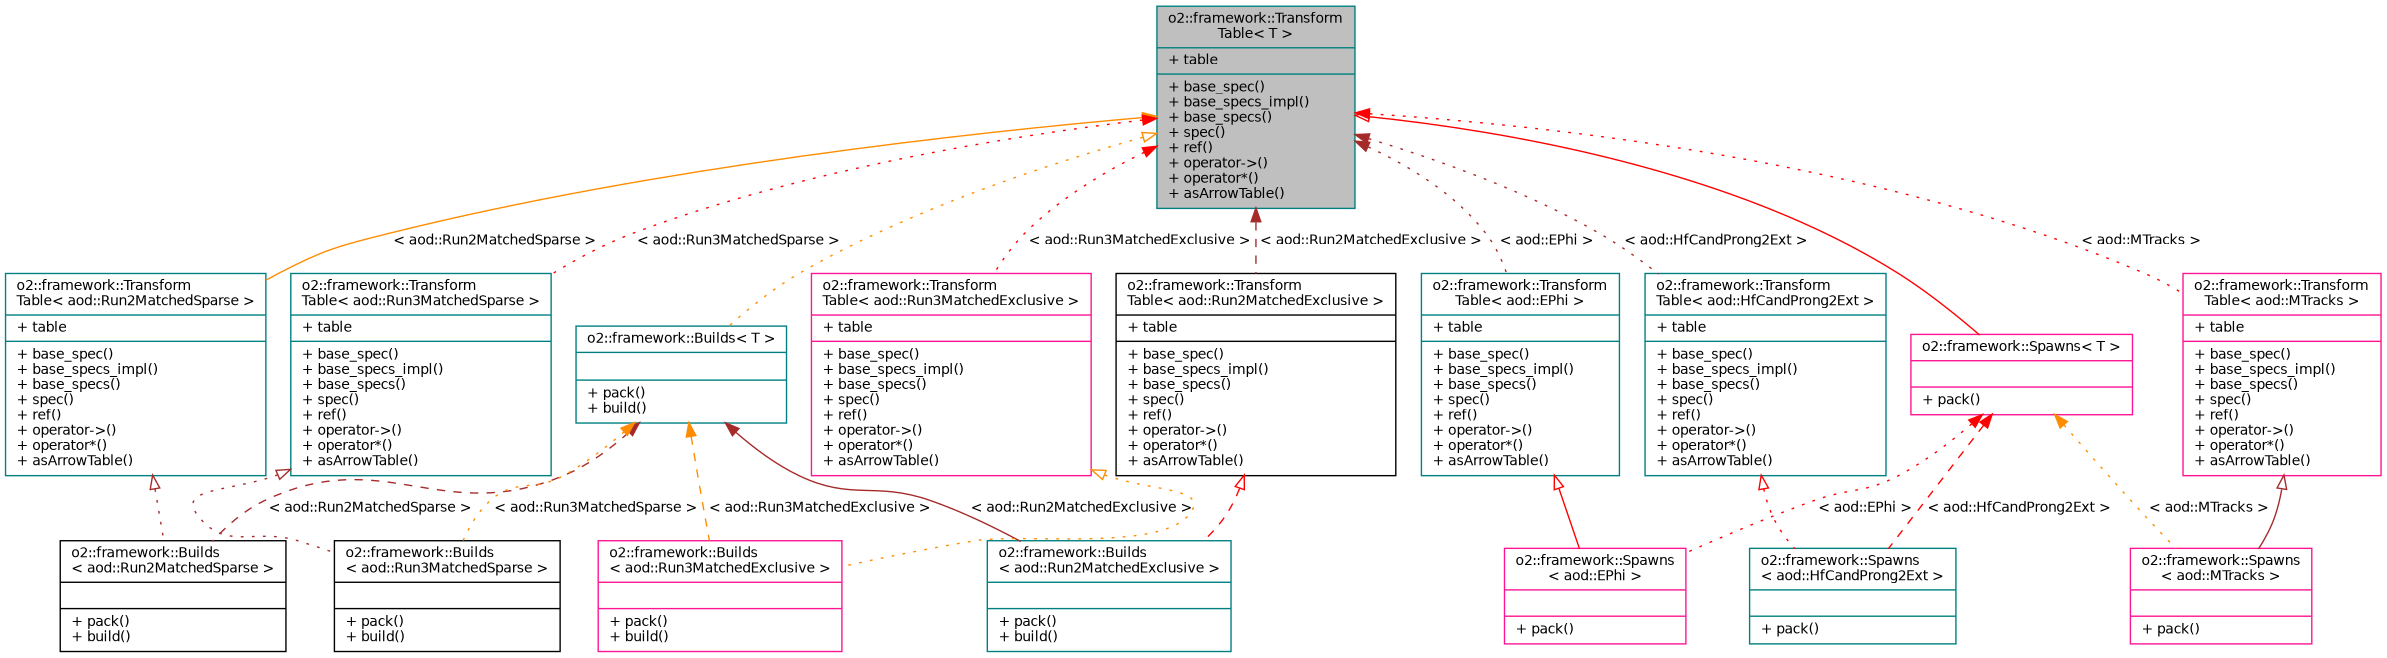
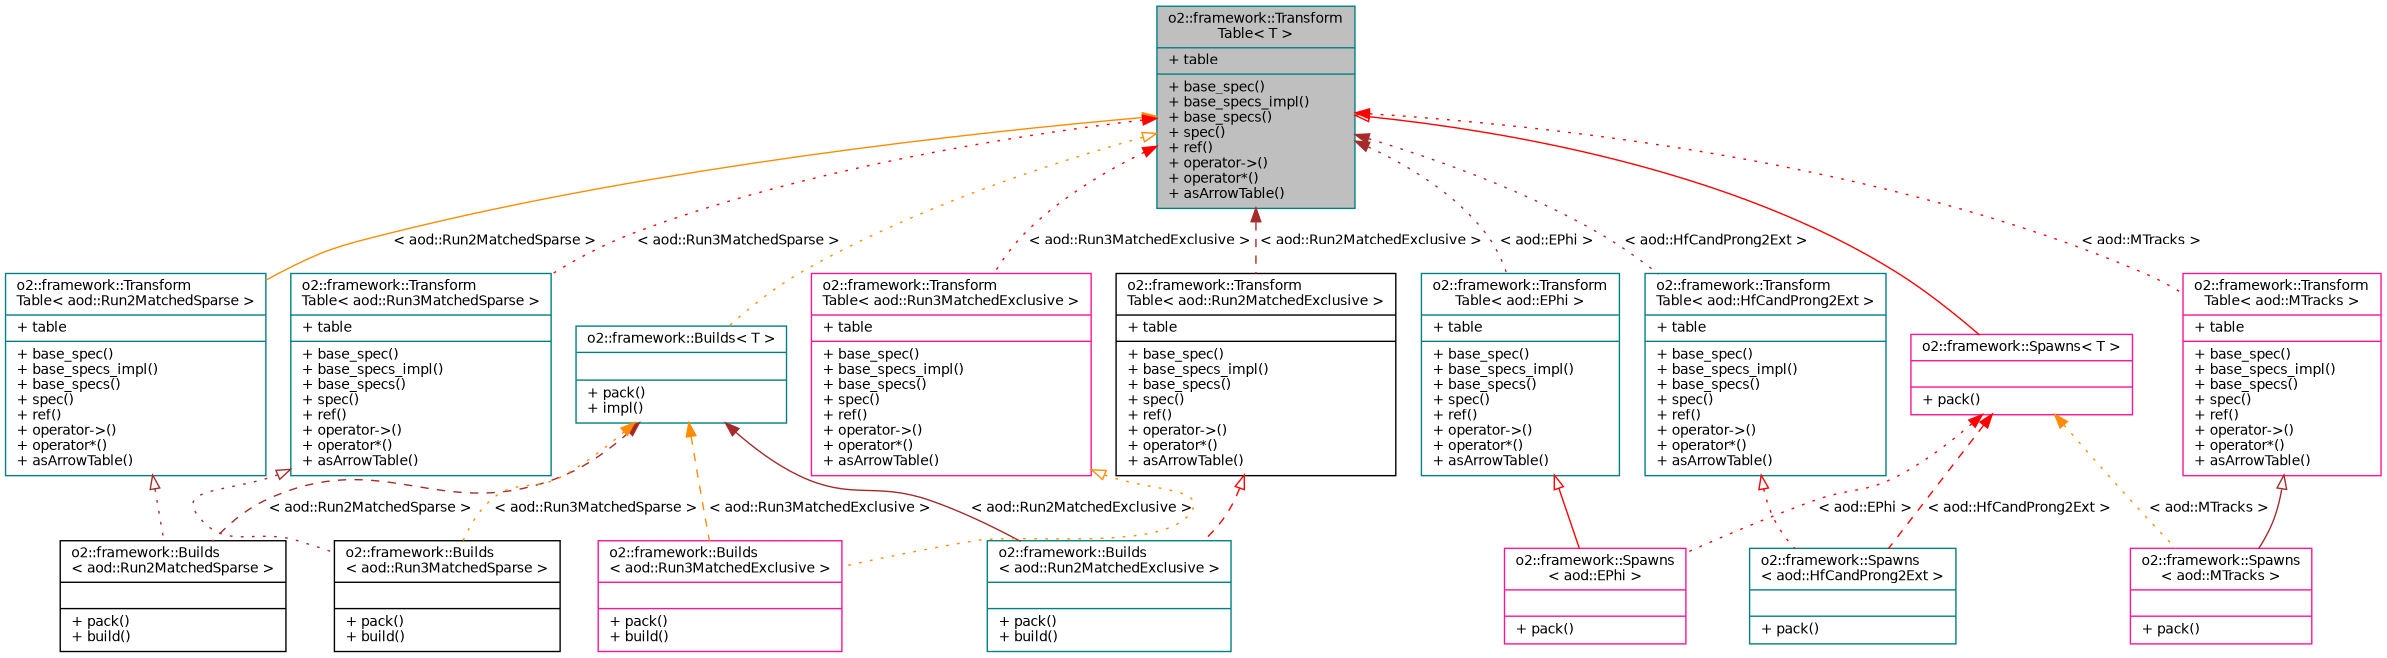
node "o2::framework::Builds< T >": text "+ build()" -> "+ impl()"
